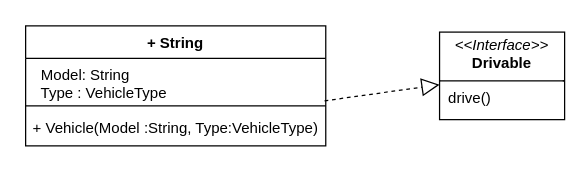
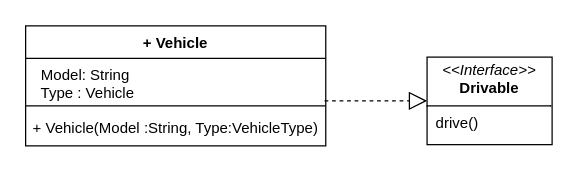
node "+ String": label "+ String" -> "+ Vehicle"
node "<<Interface>> Drivable drive()": moved (502, 76) -> (489, 101)
node "Model: String Type : VehicleType": label "Model: String Type : VehicleType" -> "Model: String Type : Vehicle"
